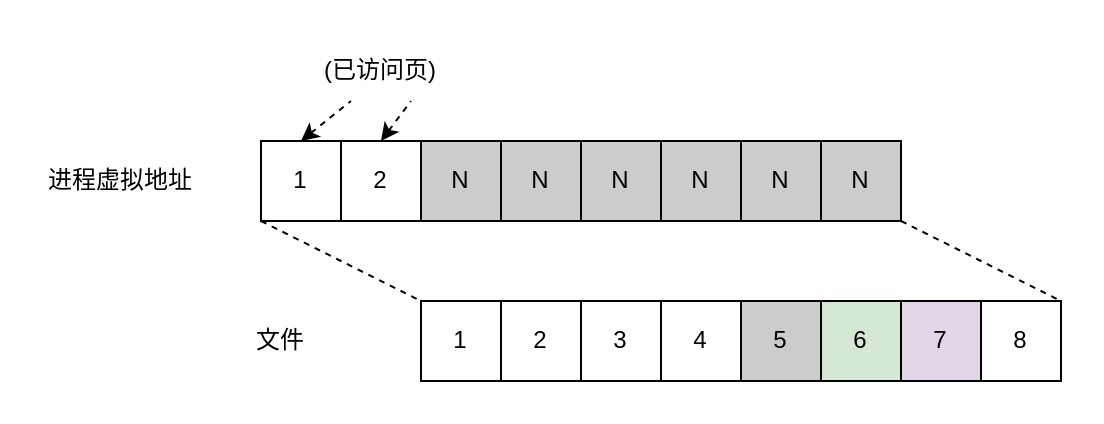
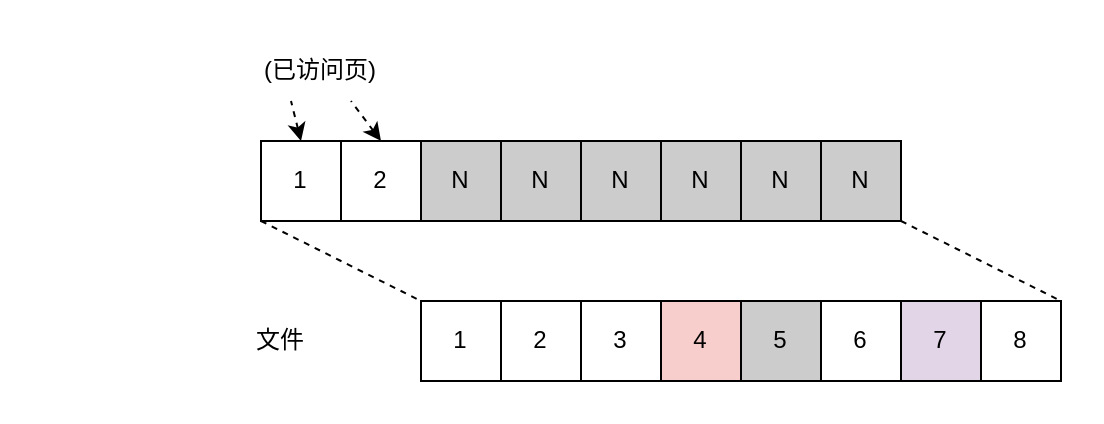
node "(已访问页)": moved (381, 71) -> (321, 71)
node "进程虚拟地址": removed
node "4": fillcolor #ffffff -> #f8cecc
node "6": fillcolor #d5e8d4 -> #ffffff
